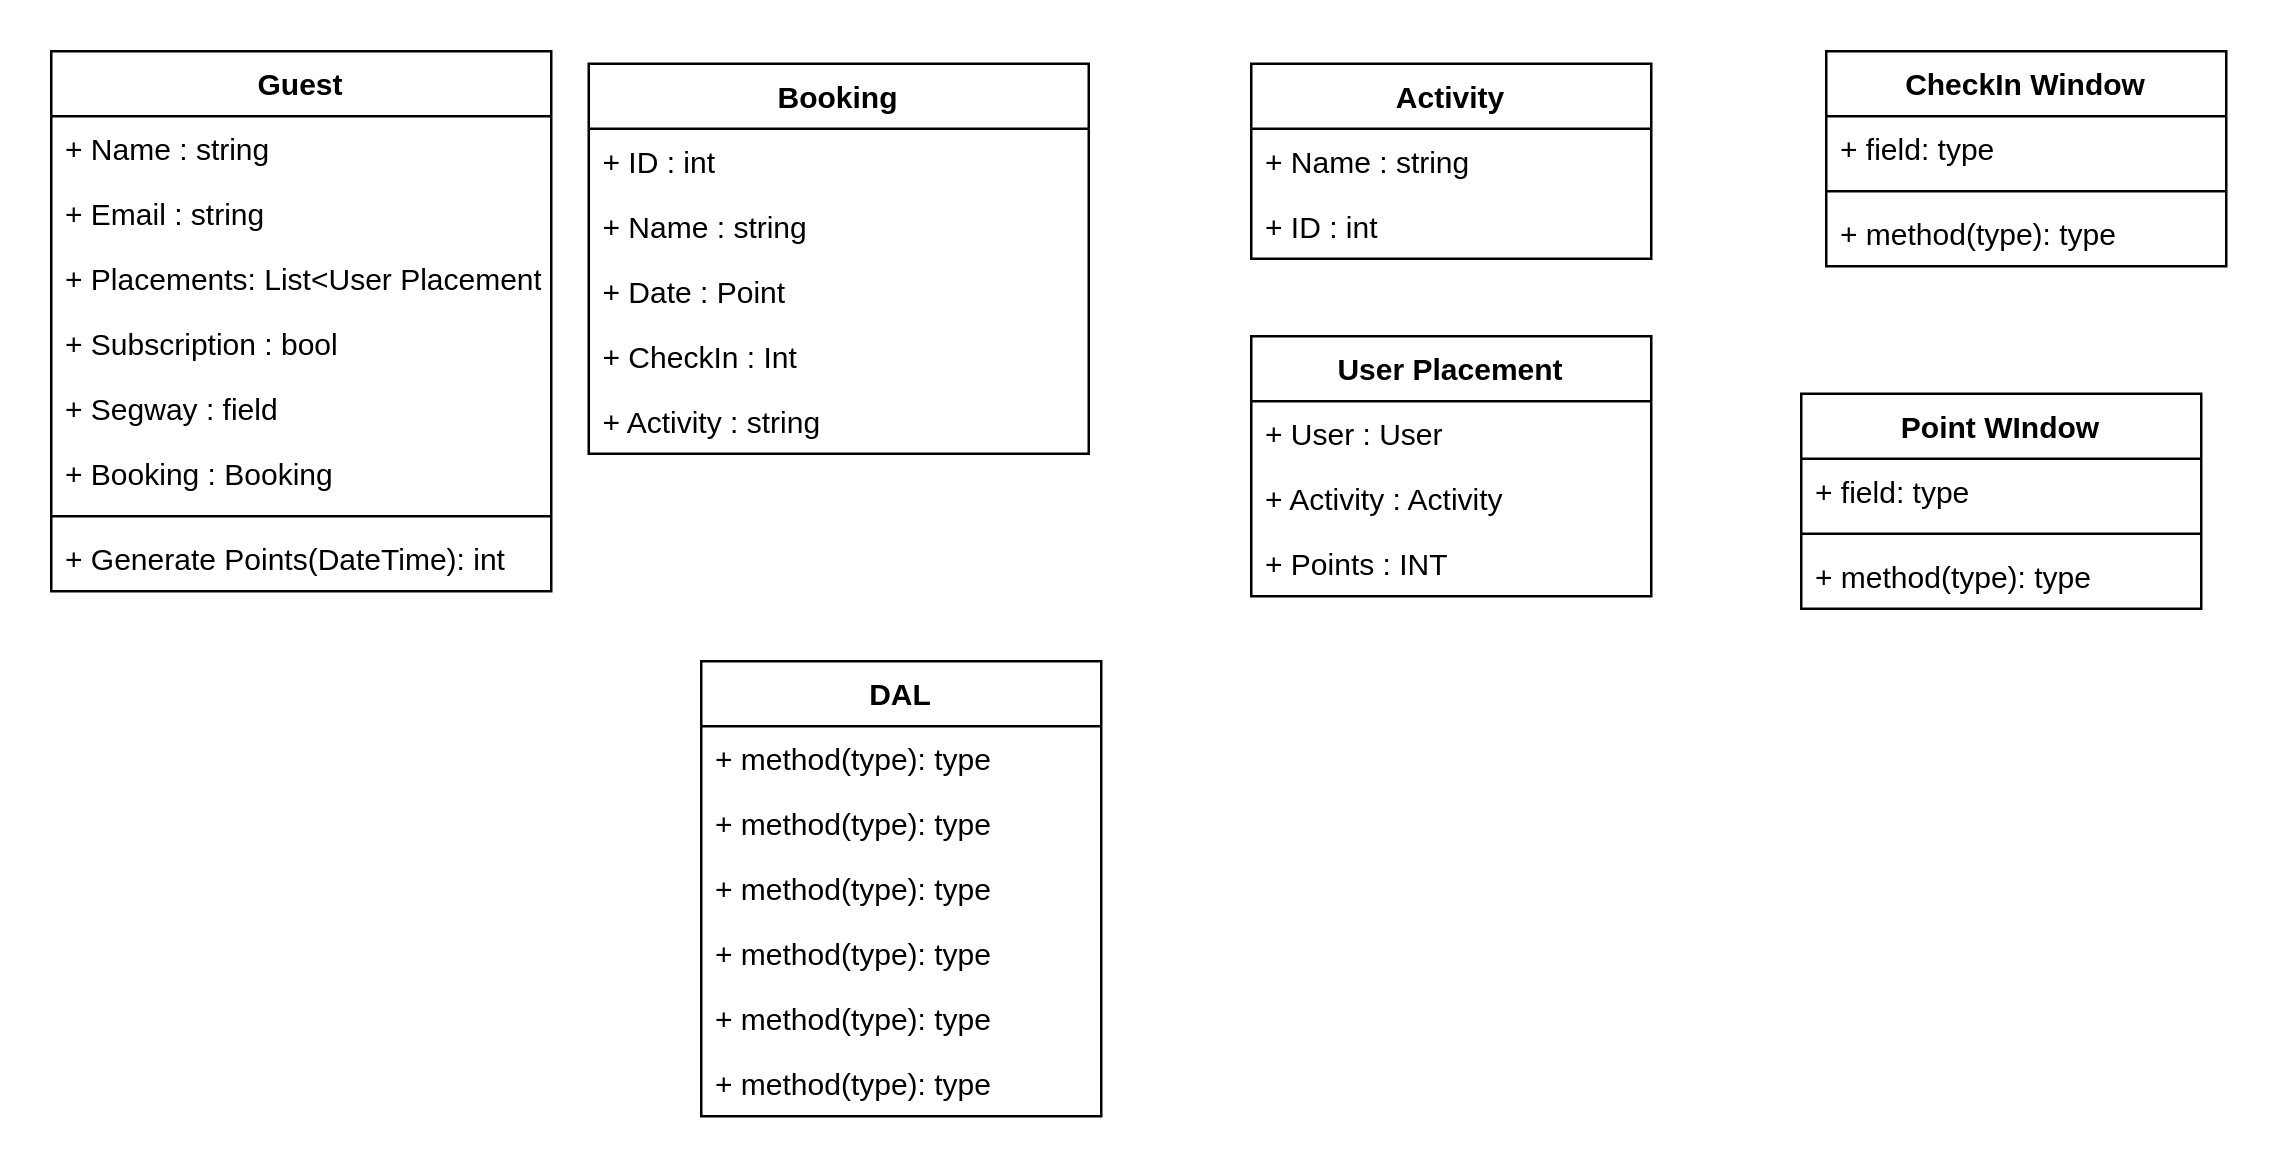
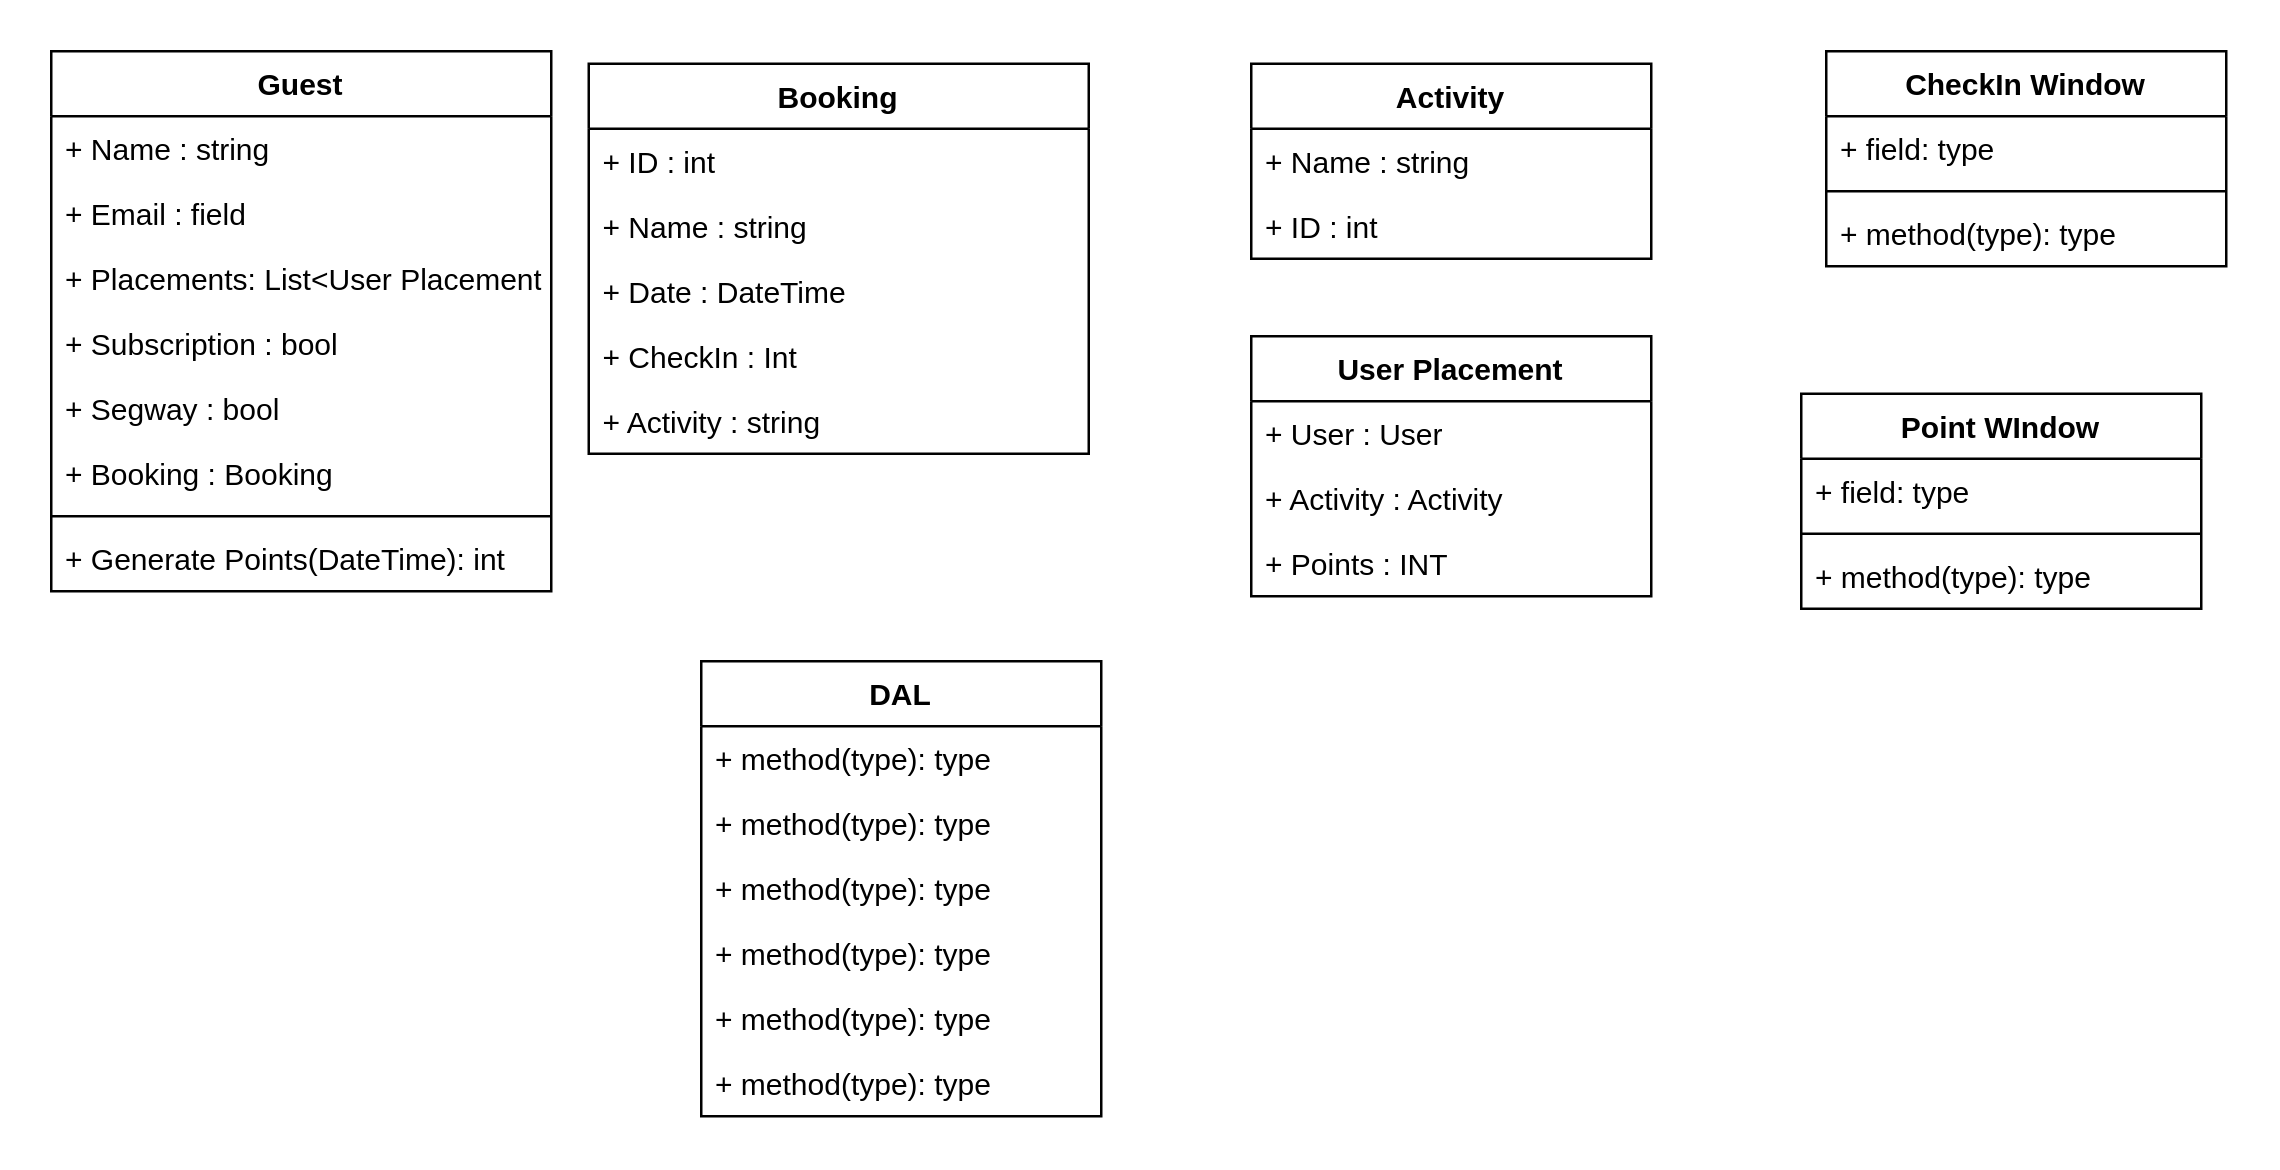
node "+ Email : string": label "+ Email : string" -> "+ Email : field"
node "+ Date : Point": label "+ Date : Point" -> "+ Date : DateTime"
node "+ Segway : field": label "+ Segway : field" -> "+ Segway : bool"
